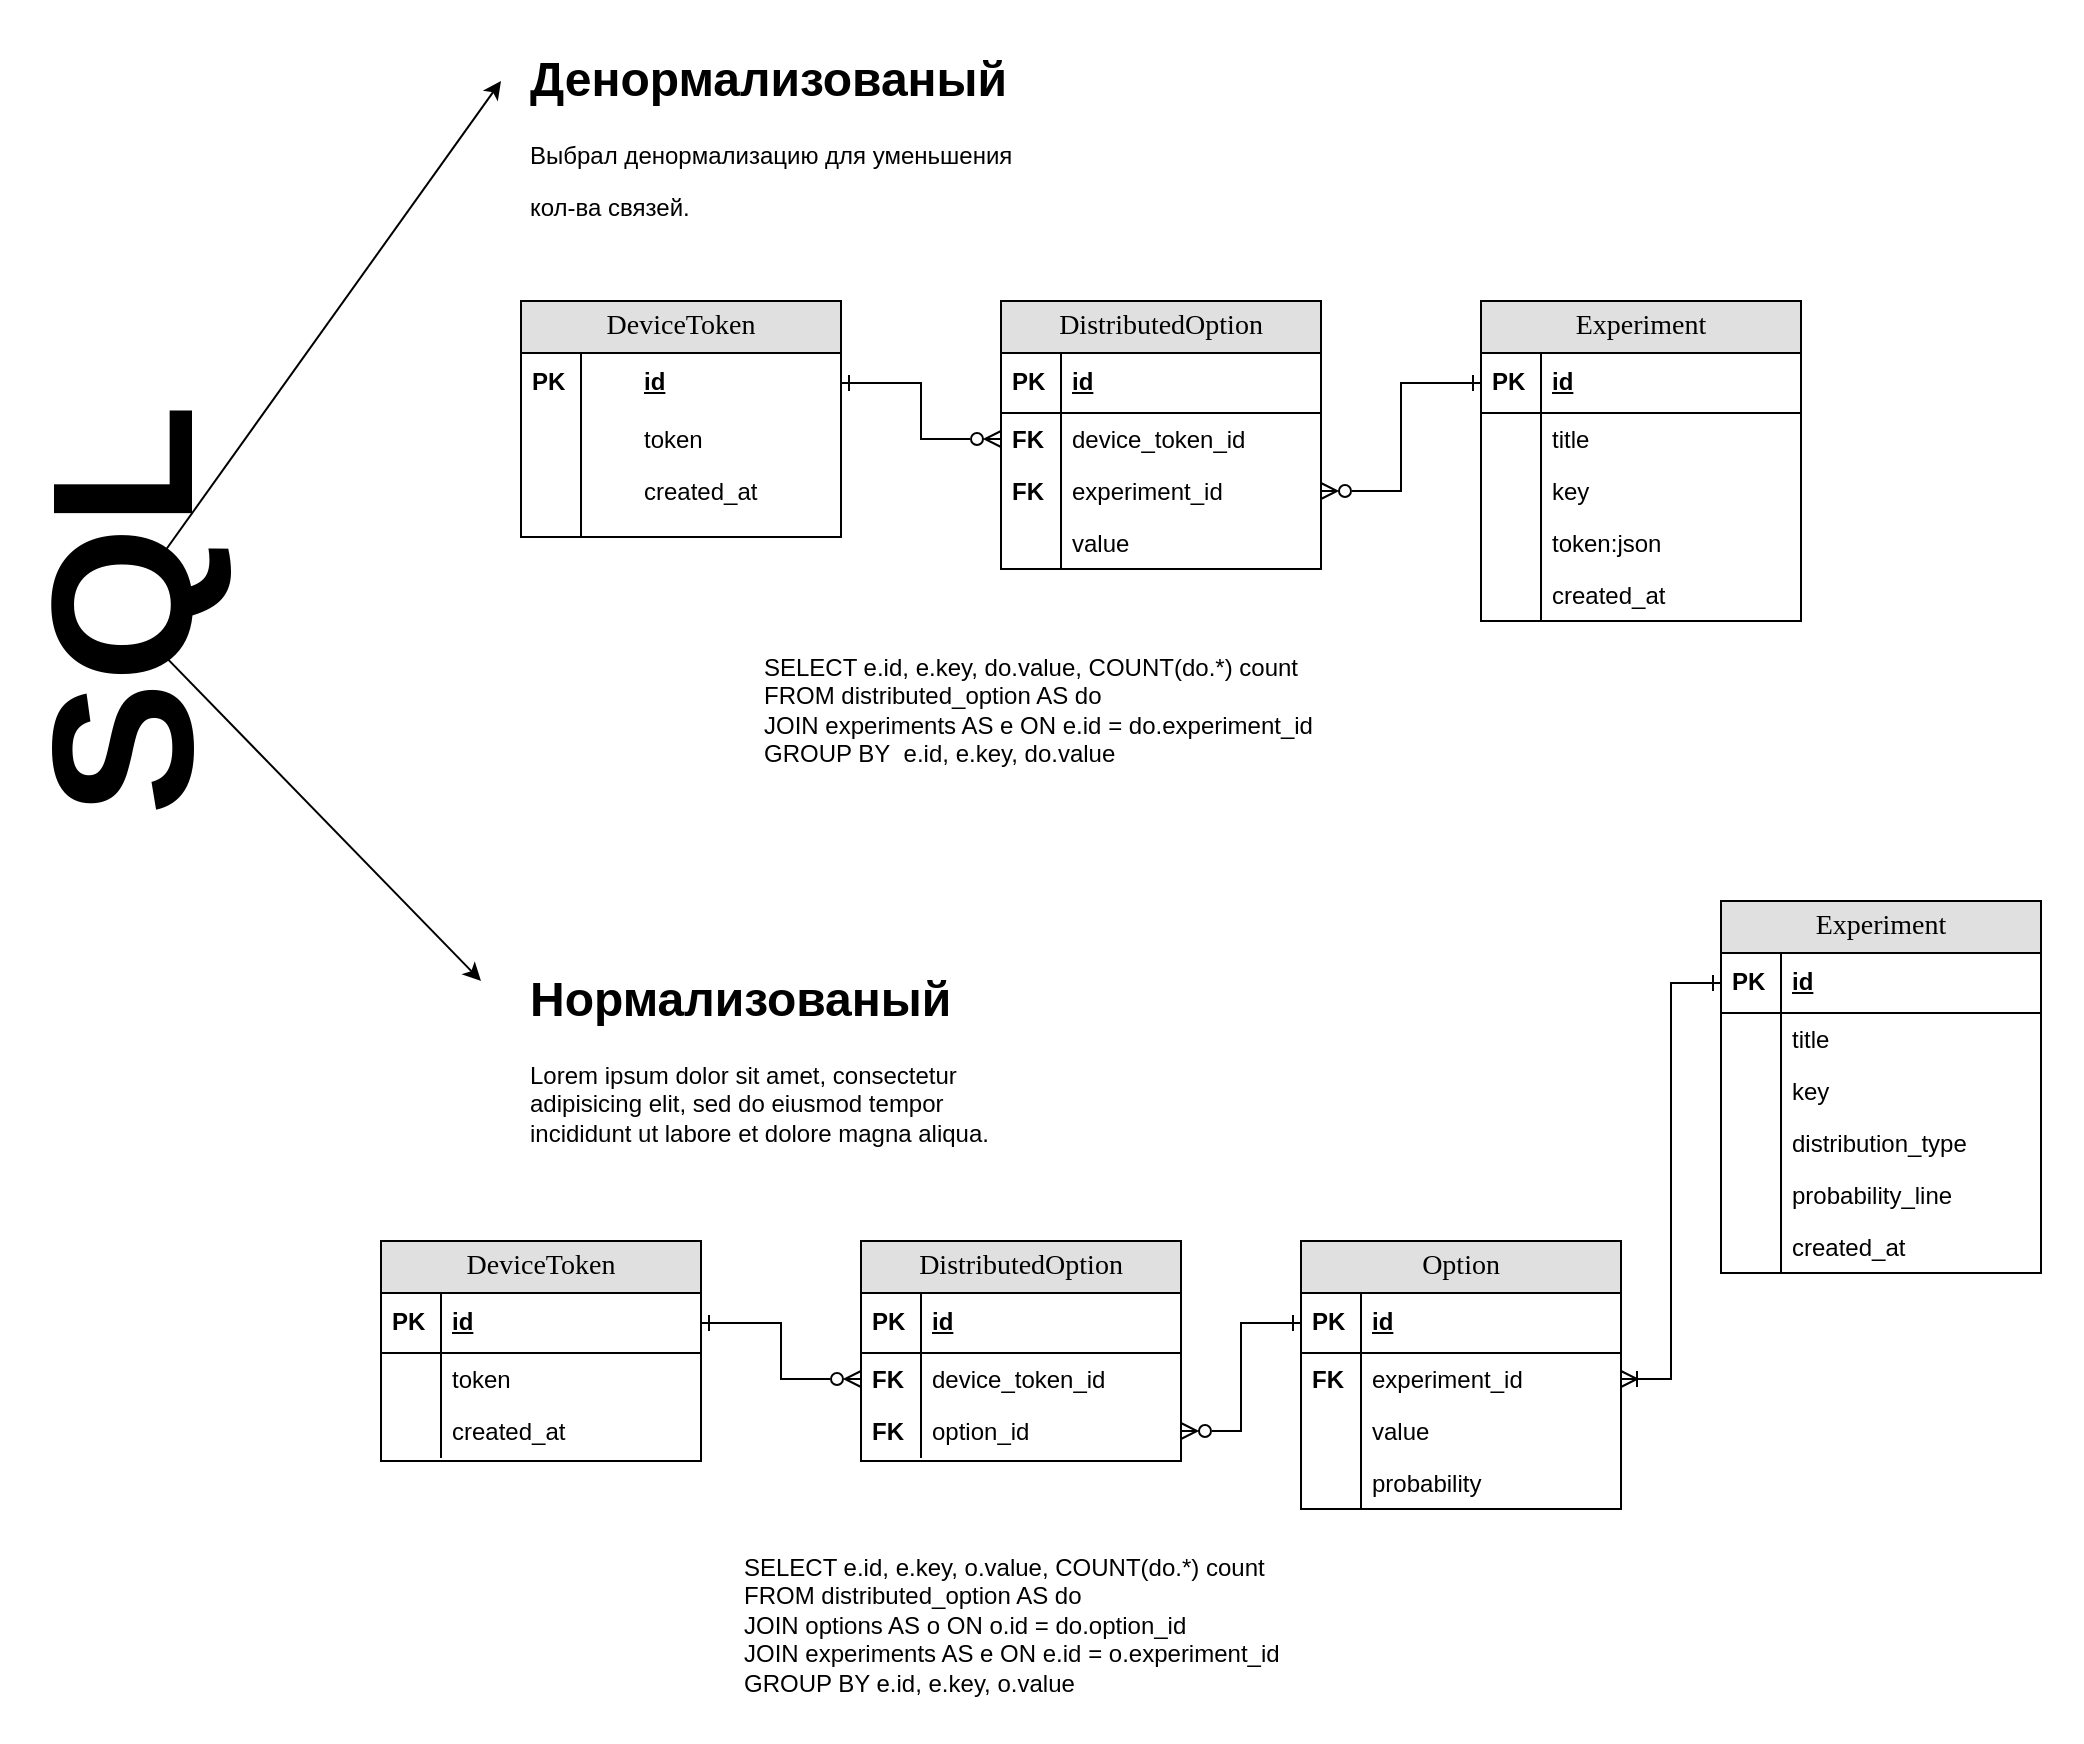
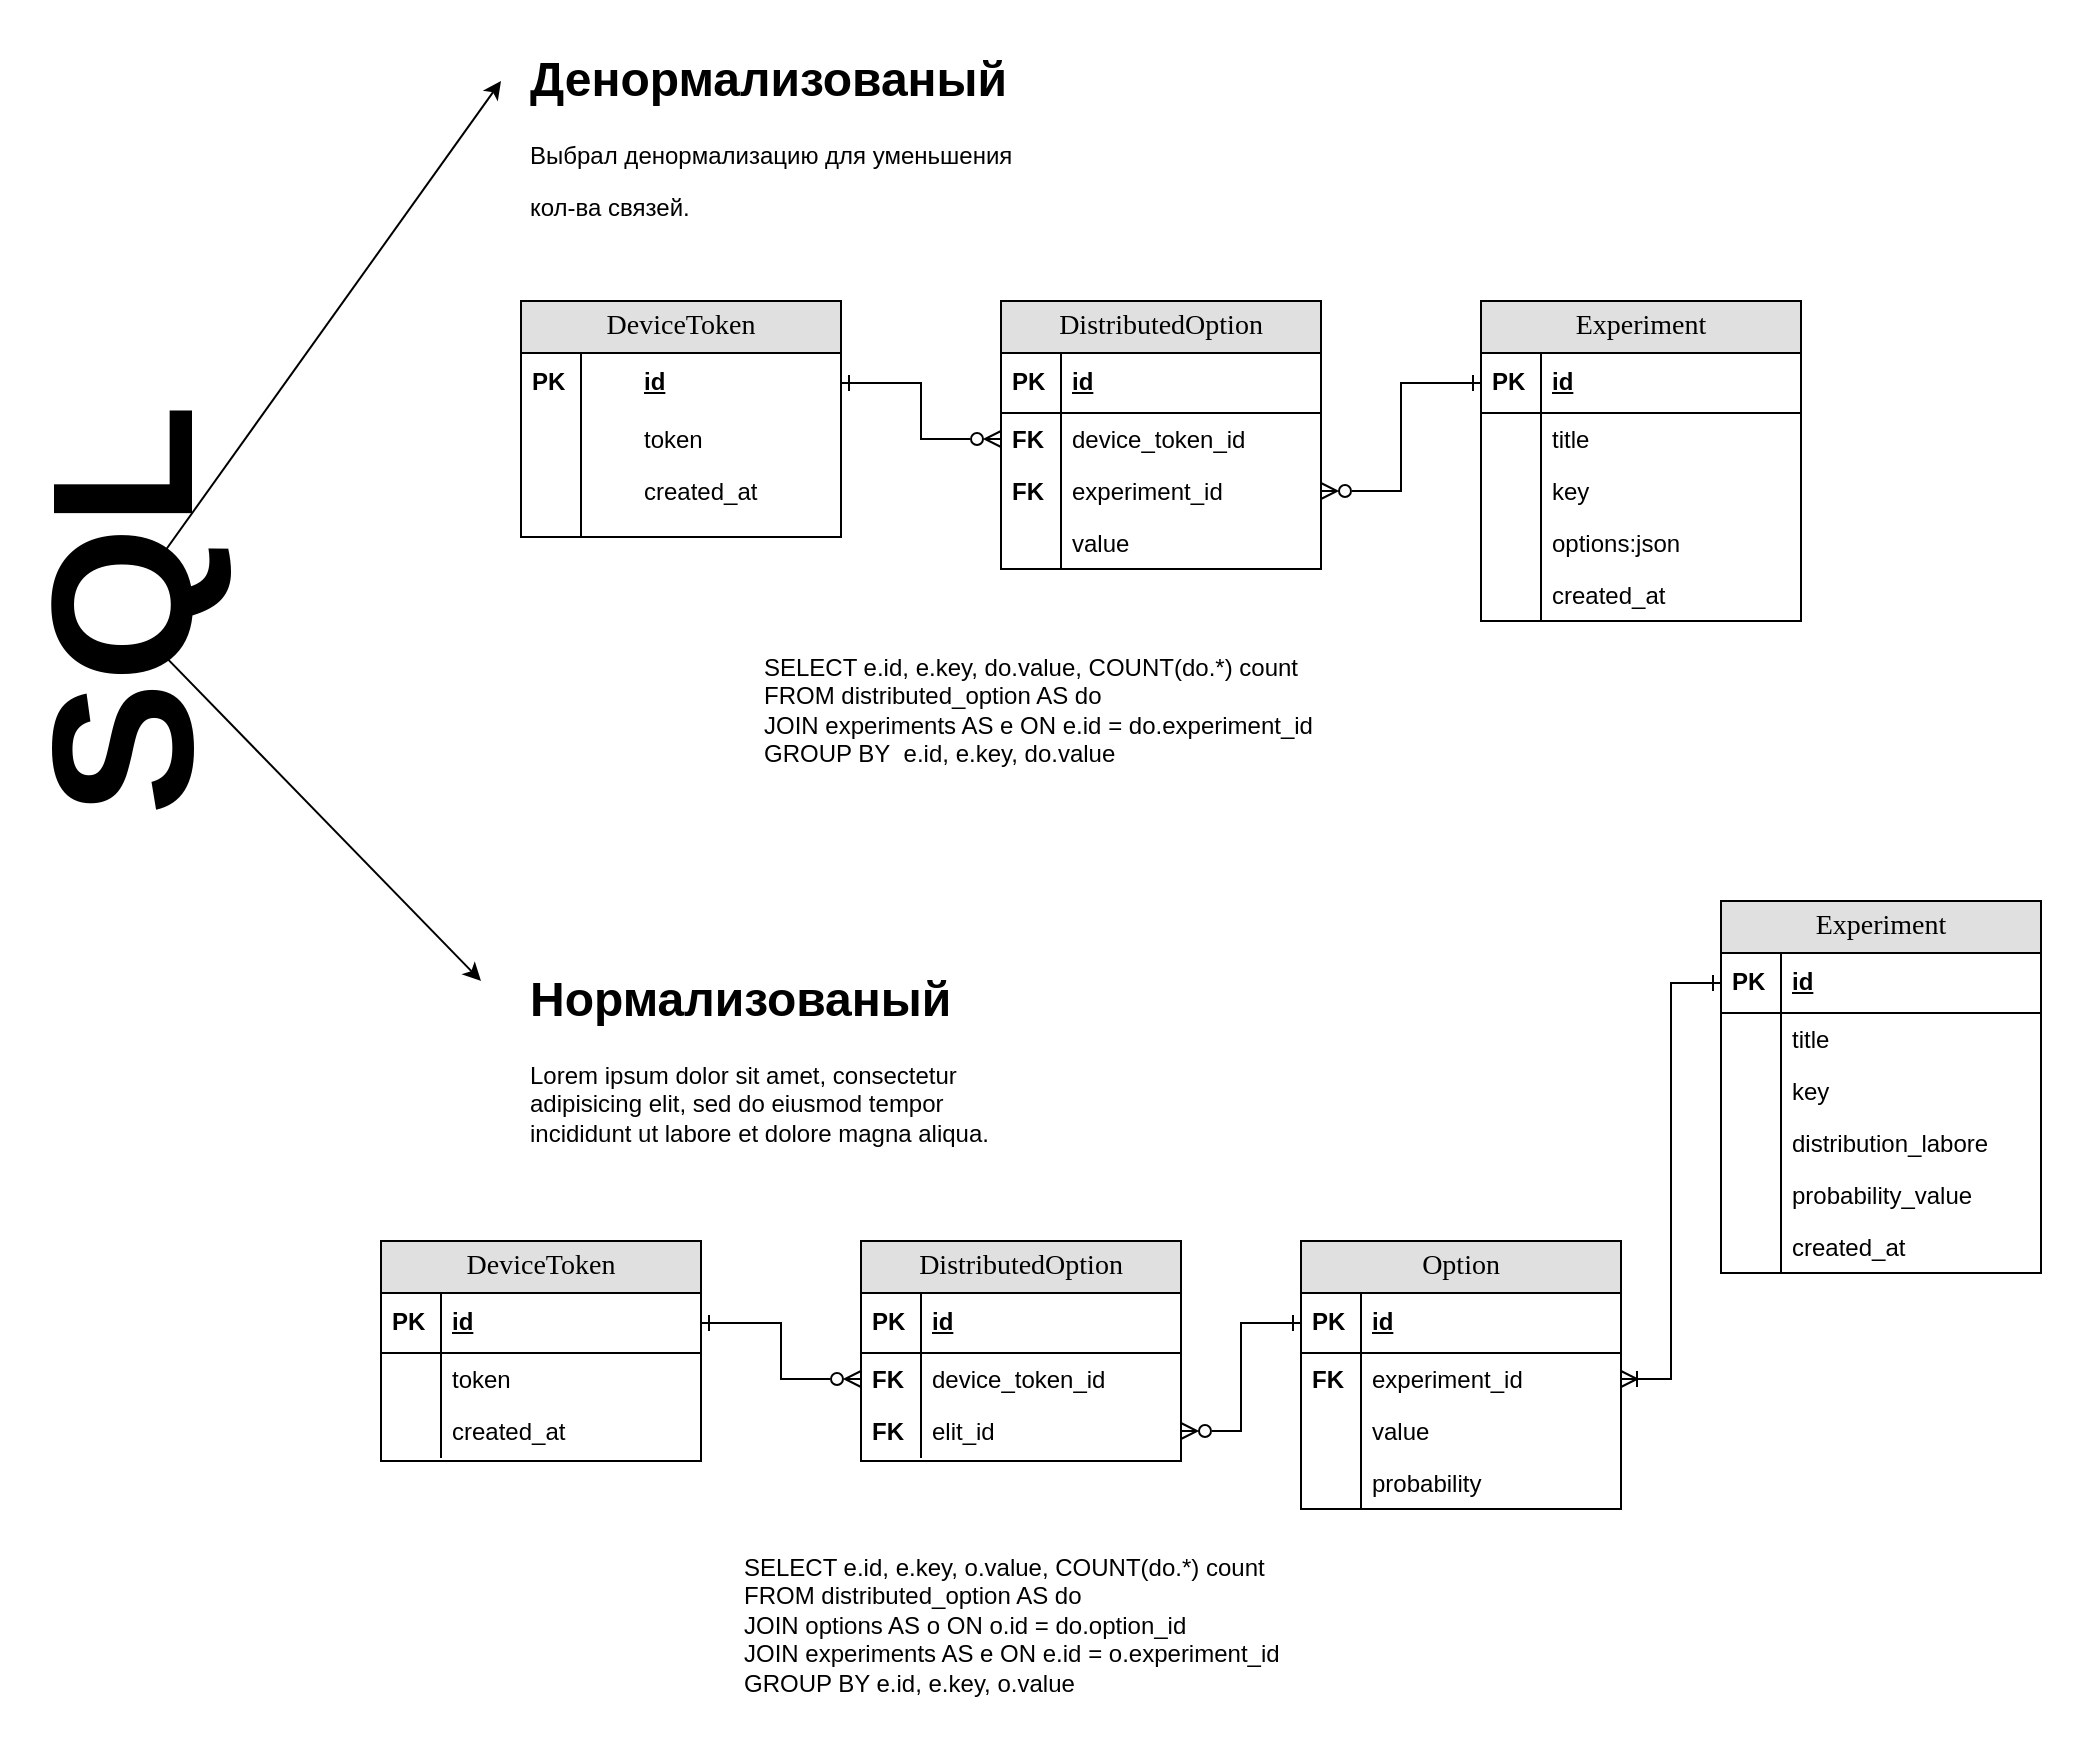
node "token:json": label "token:json" -> "options:json"
node "distribution_type": label "distribution_type" -> "distribution_labore"
node "probability_line": label "probability_line" -> "probability_value"
node "option_id": label "option_id" -> "elit_id"
